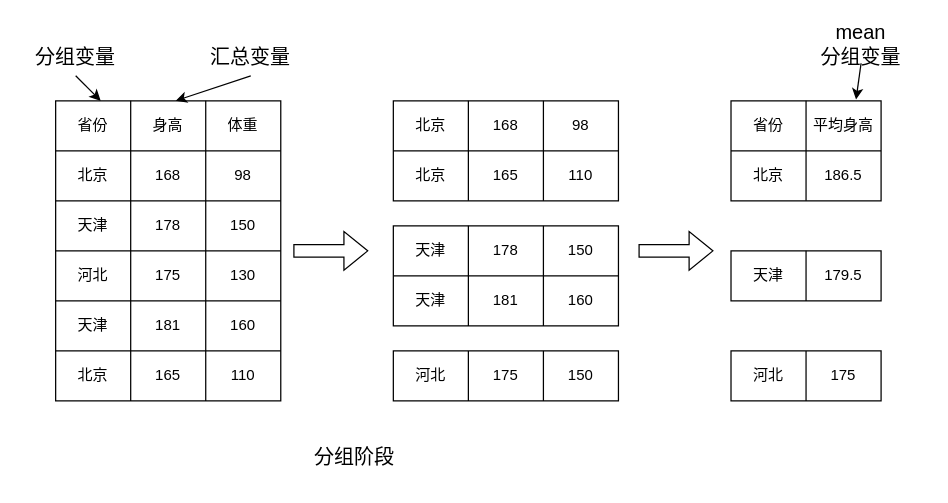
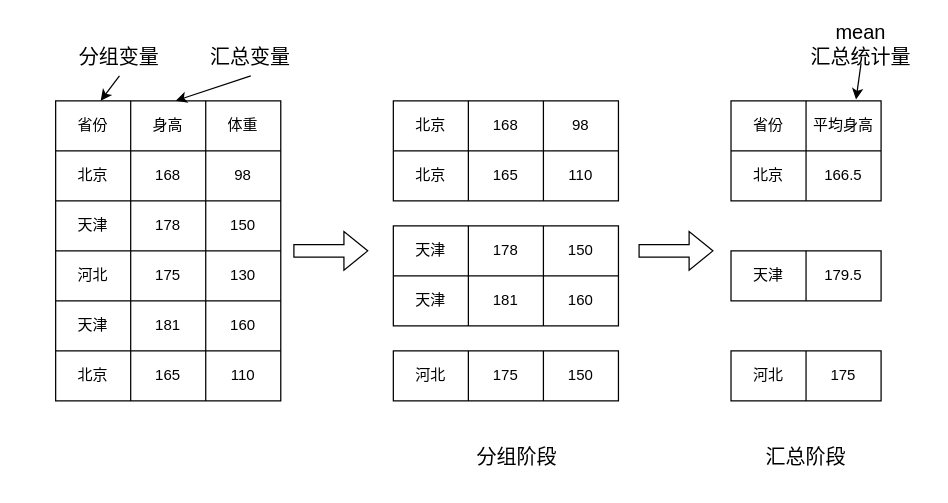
node "mean 分组变量": label "mean 分组变量" -> "mean 汇总统计量"
node "分组变量": moved (76, 57) -> (119, 57)
node "186.5": label "186.5" -> "166.5"
node "分组阶段": moved (354, 457) -> (517, 457)
node "汇总阶段": added
